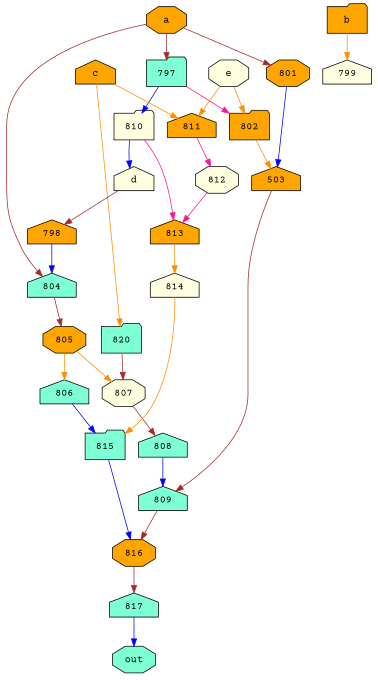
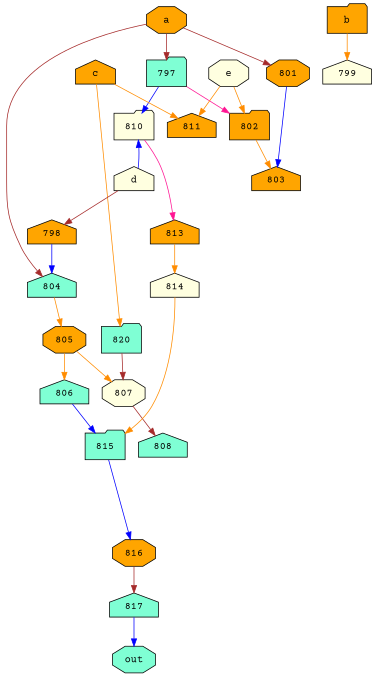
edge "810" -> "d": reversed
node "812": removed
node "503": label "503" -> "803"
edge "804" -> "805": color brown -> darkorange
node "809": removed
